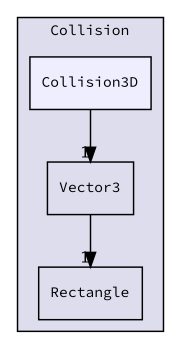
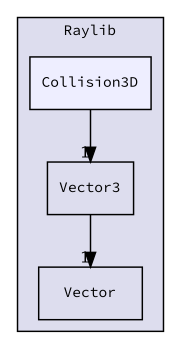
cluster "Collision": label "Collision" -> "Raylib"
node "Rectangle": label "Rectangle" -> "Vector"
